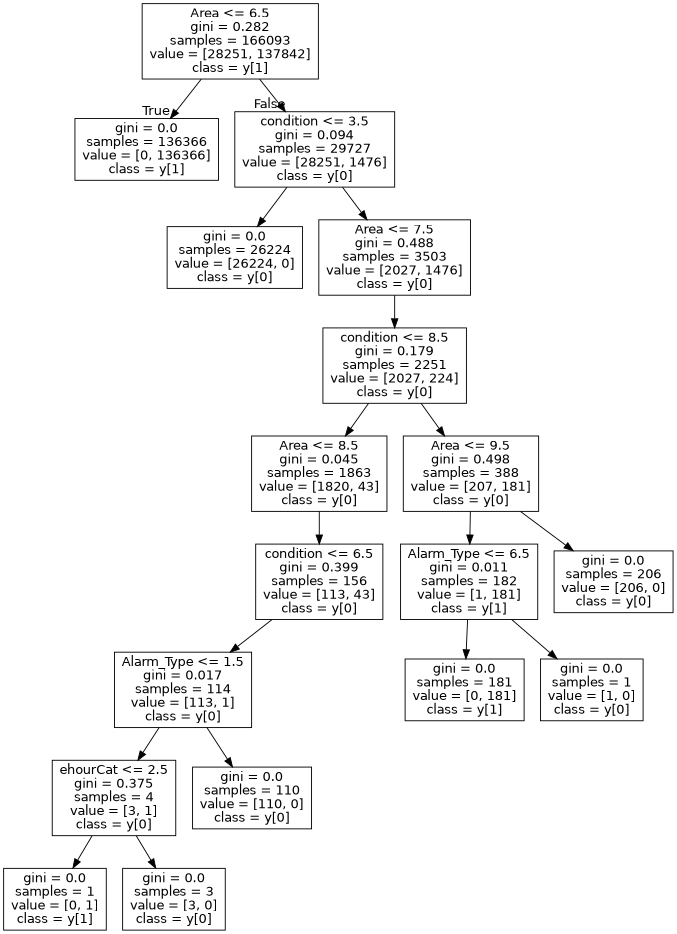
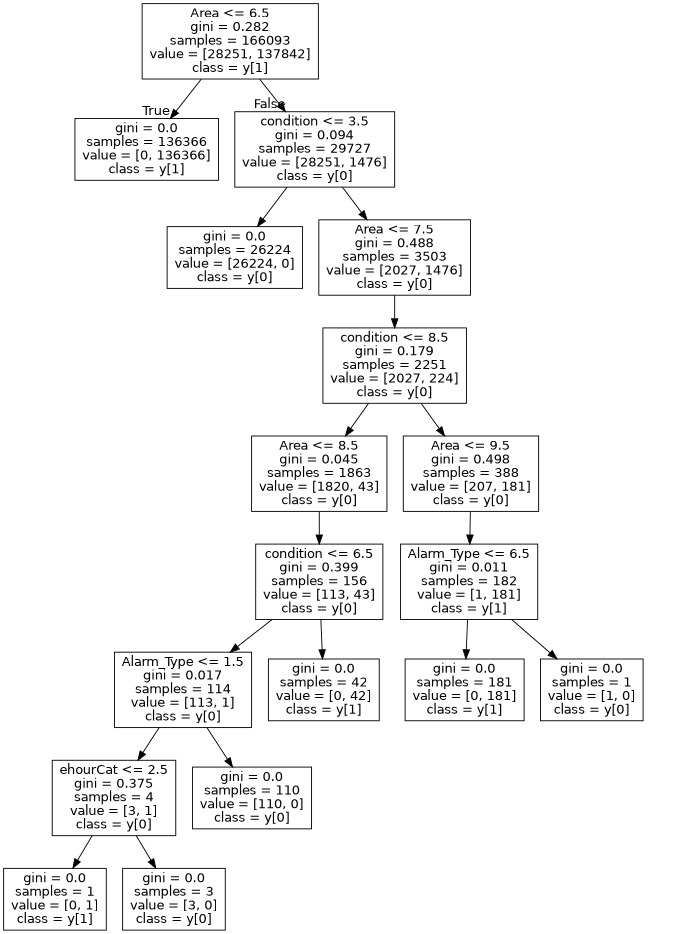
node "gini = 0.0 samples = 206 value = [206, 0] class = y[0]": removed
node "gini = 0.0 samples = 42 value = [0, 42] class = y[1]": added
